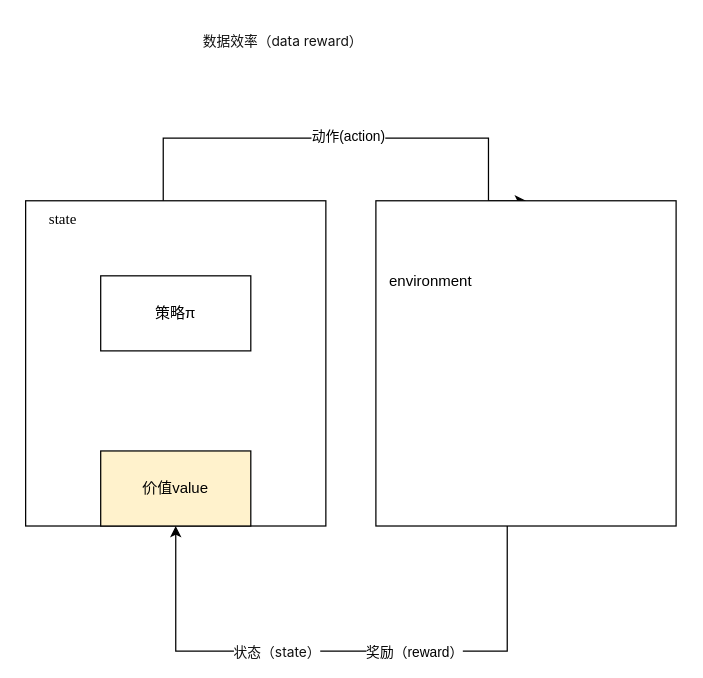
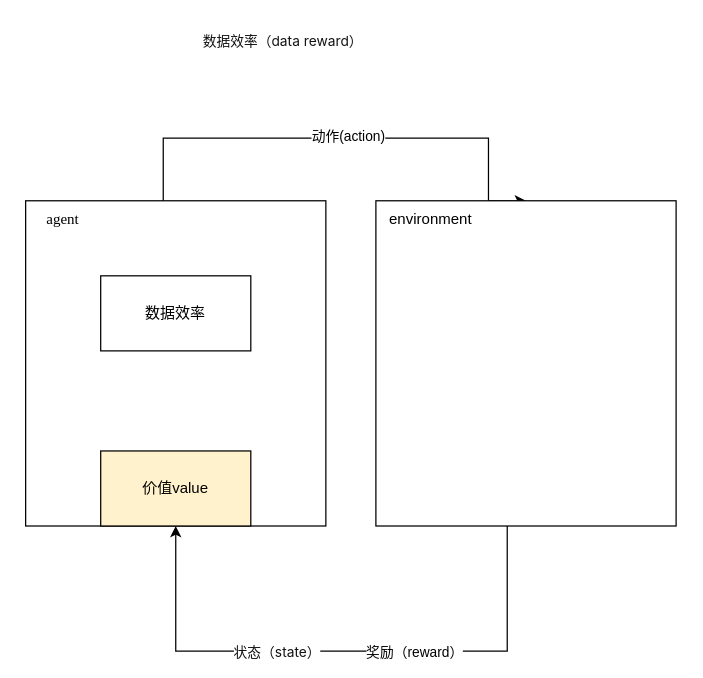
node "state": label "state" -> "agent"
node "environment": moved (431, 282) -> (431, 219)
node "策略π": label "策略π" -> "数据效率"
